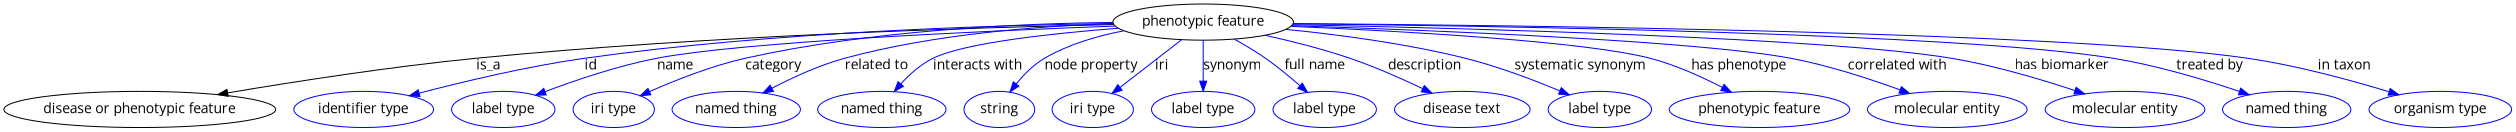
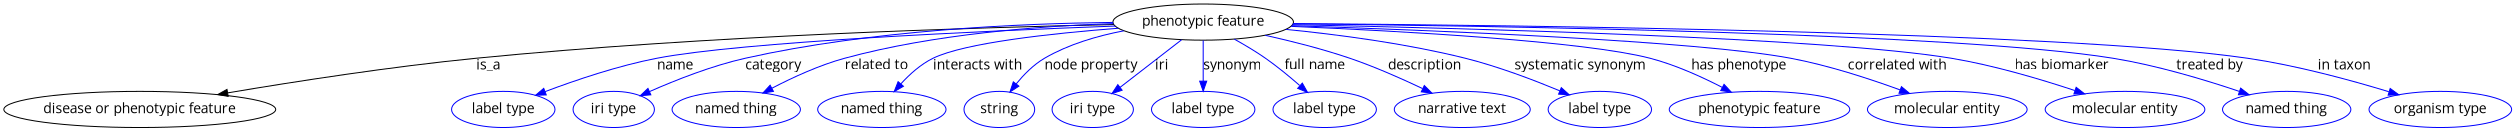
node "identifier type": removed
node "disease text": label "disease text" -> "narrative text"
